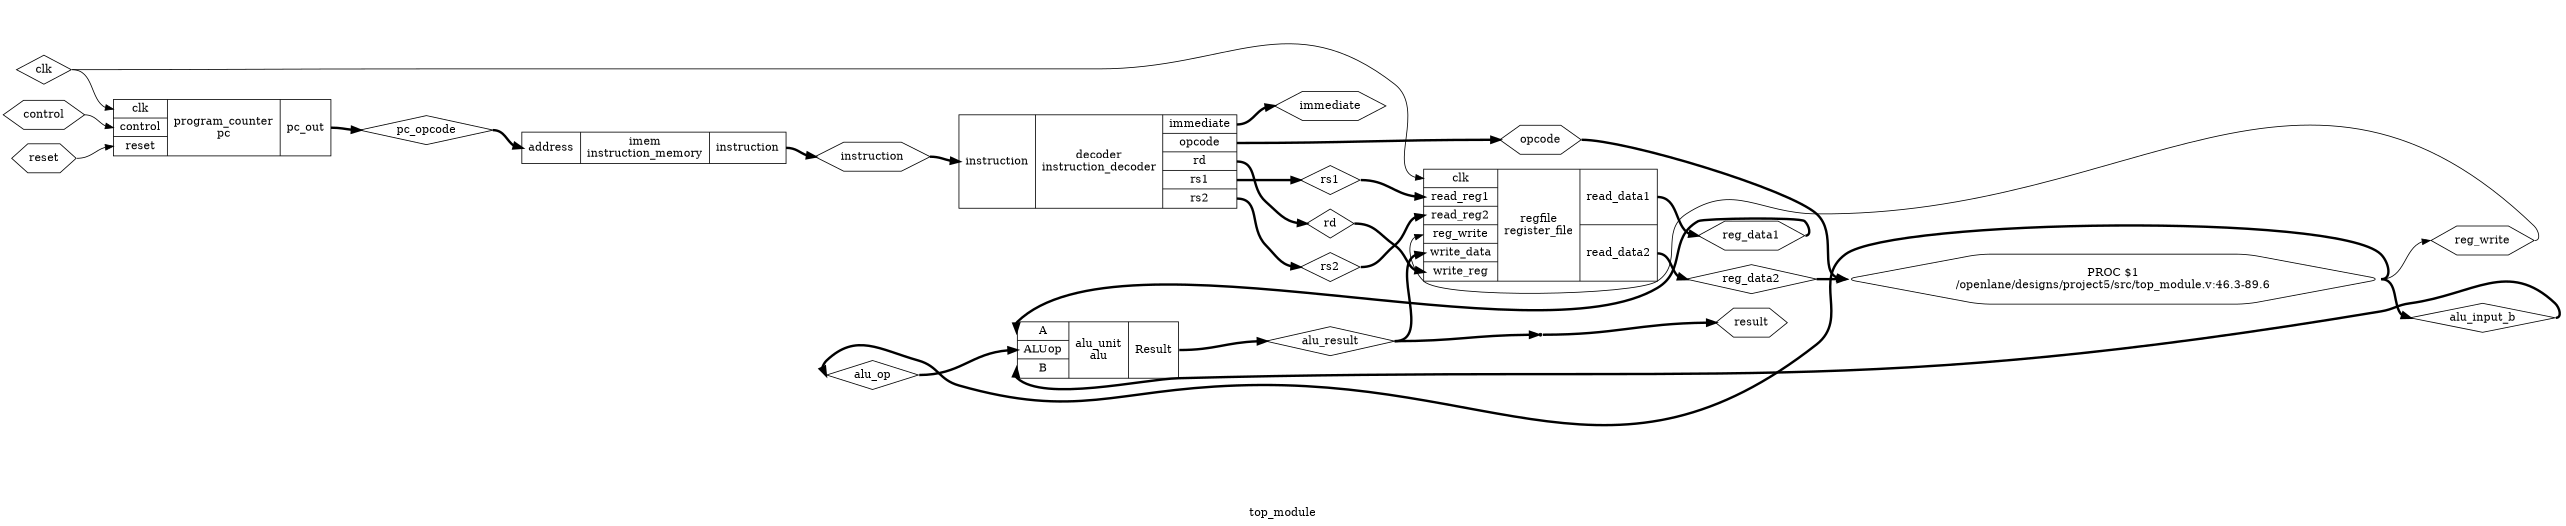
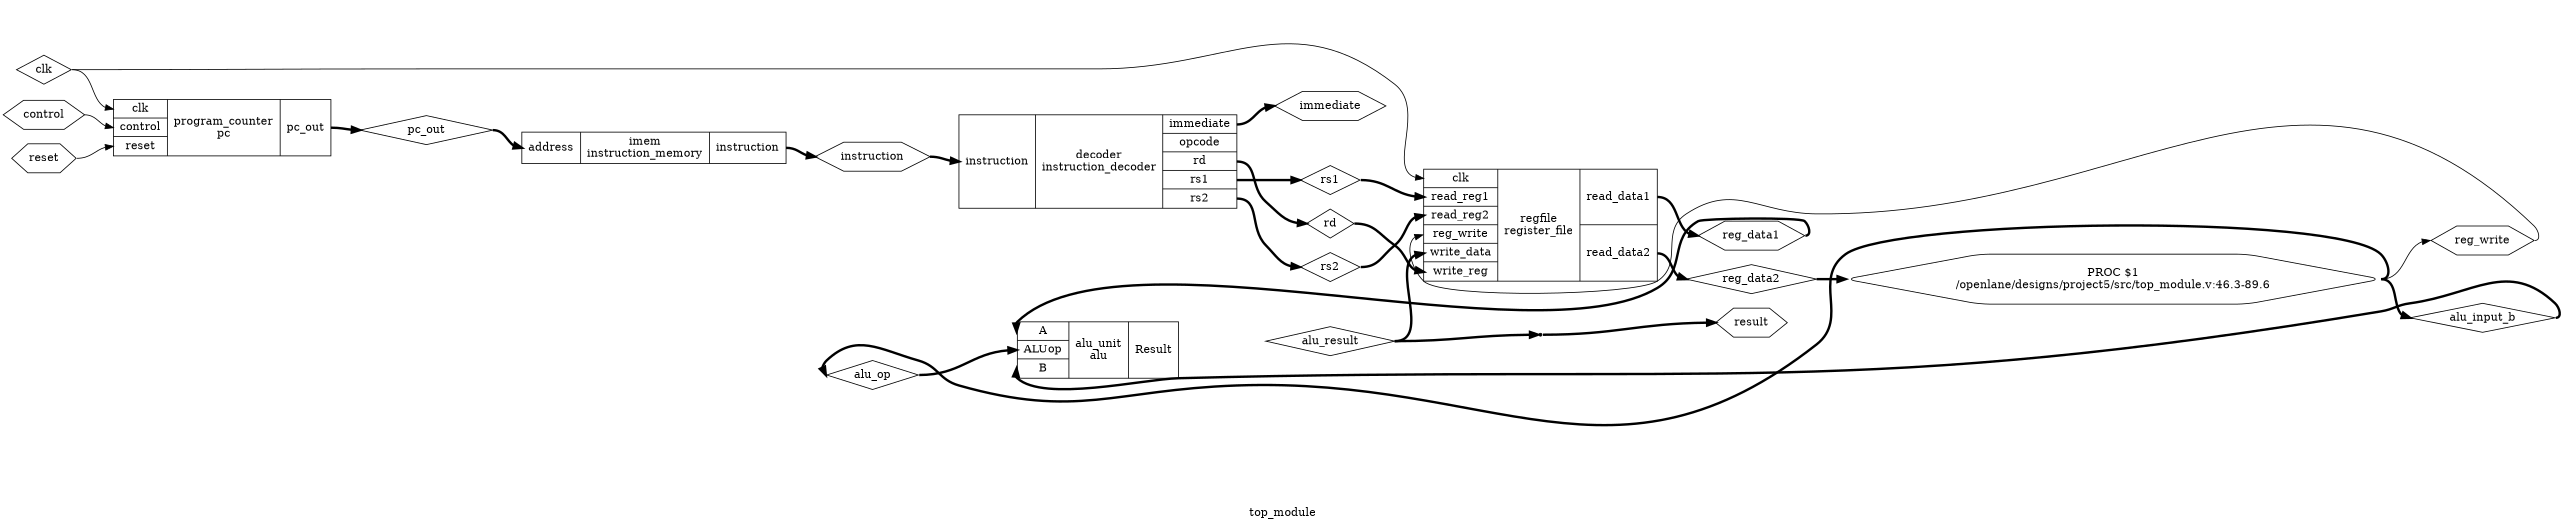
node "pc_opcode": label "pc_opcode" -> "pc_out"
node "opcode": removed
edge "A" -> "alu_result": removed
